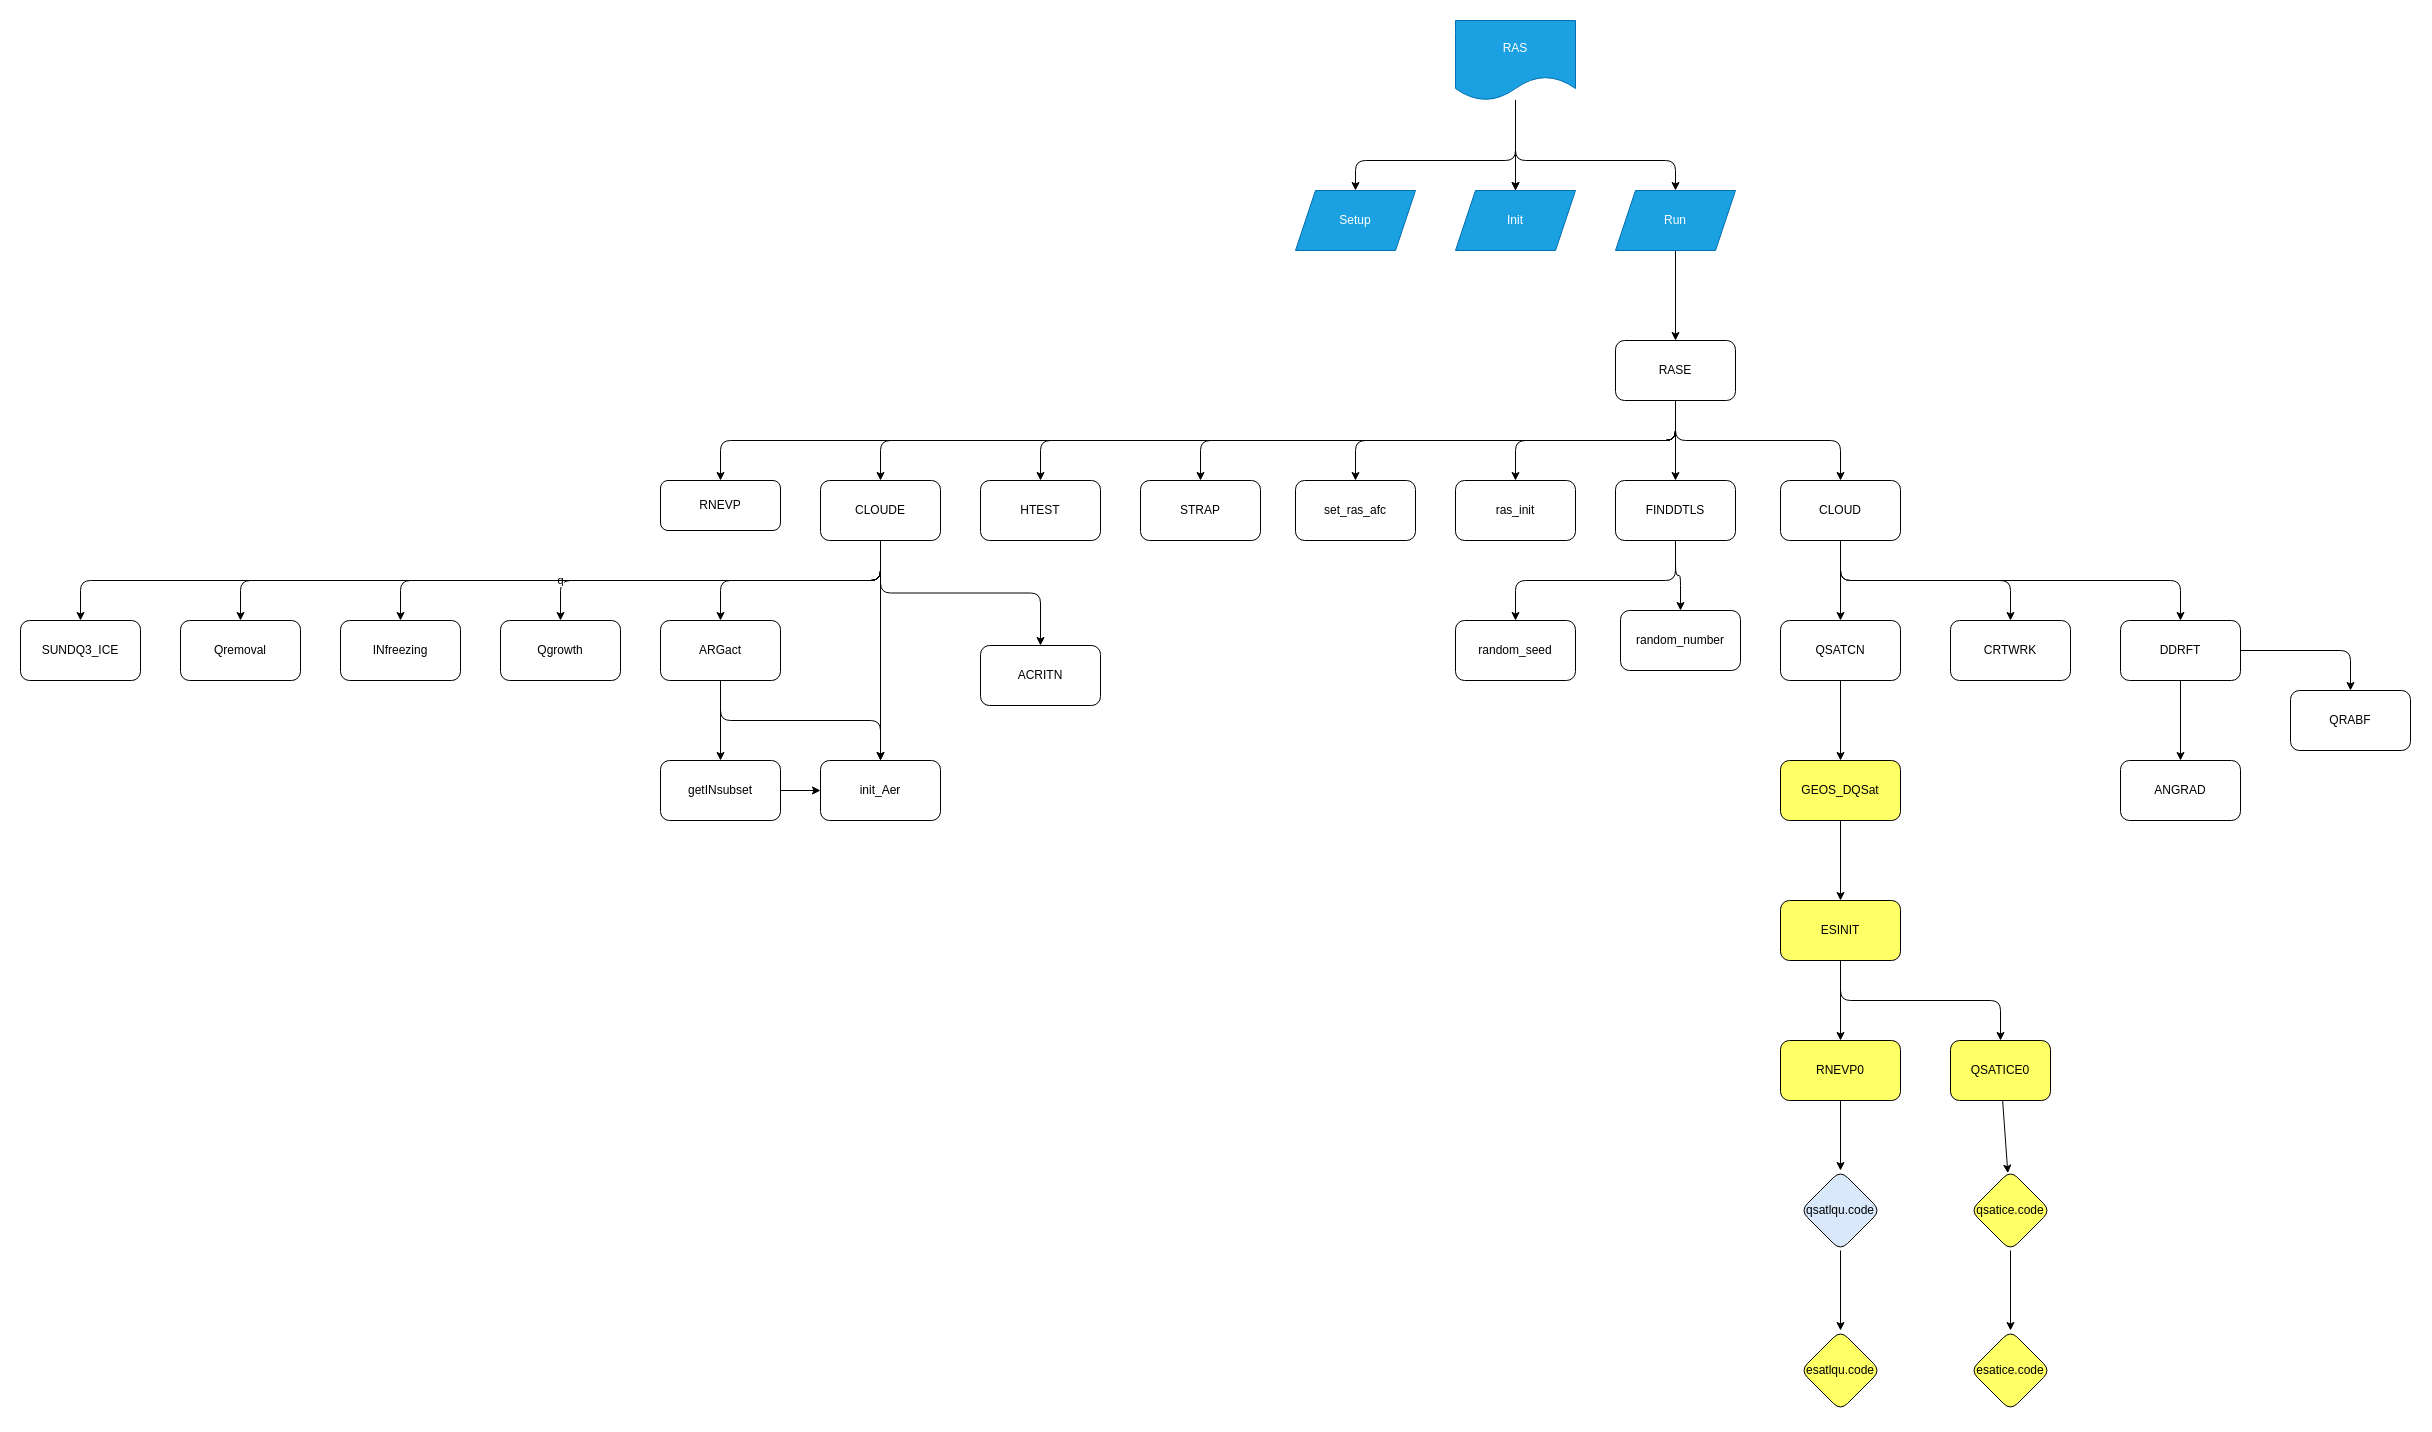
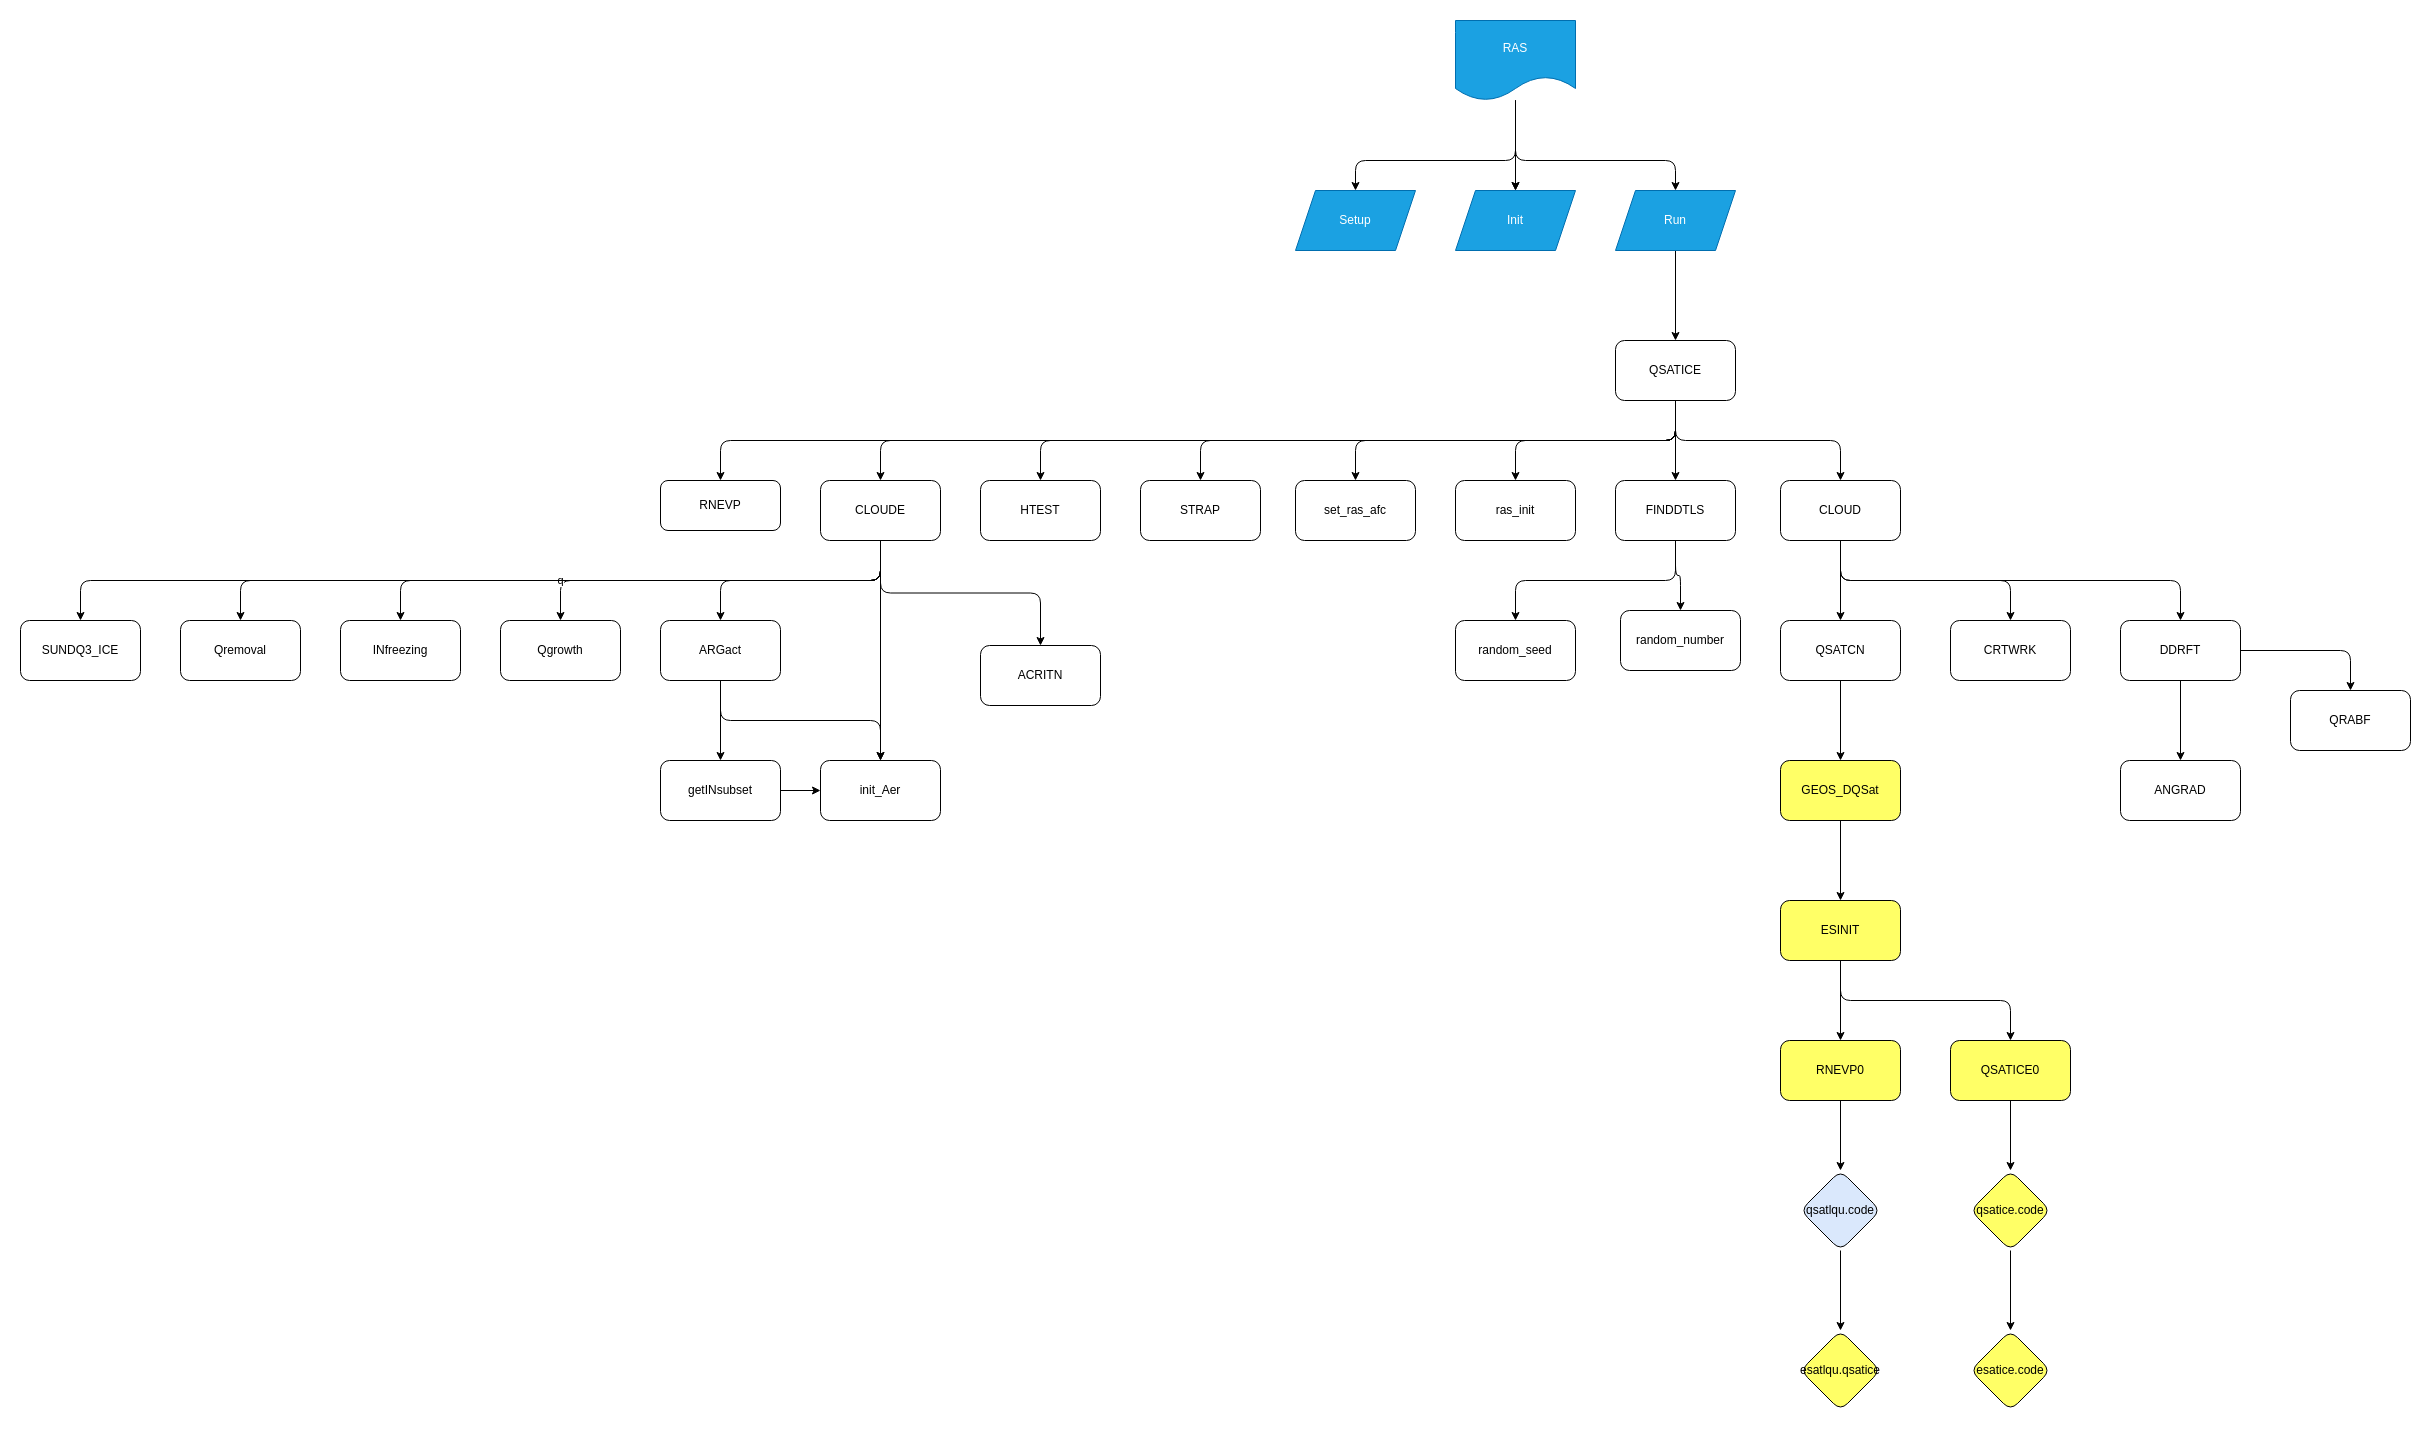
node "RASE": label "RASE" -> "QSATICE"
node "QSATICE0": size 100x60 -> 120x60
node "esatlqu.code": label "esatlqu.code" -> "esatlqu.qsatice"
